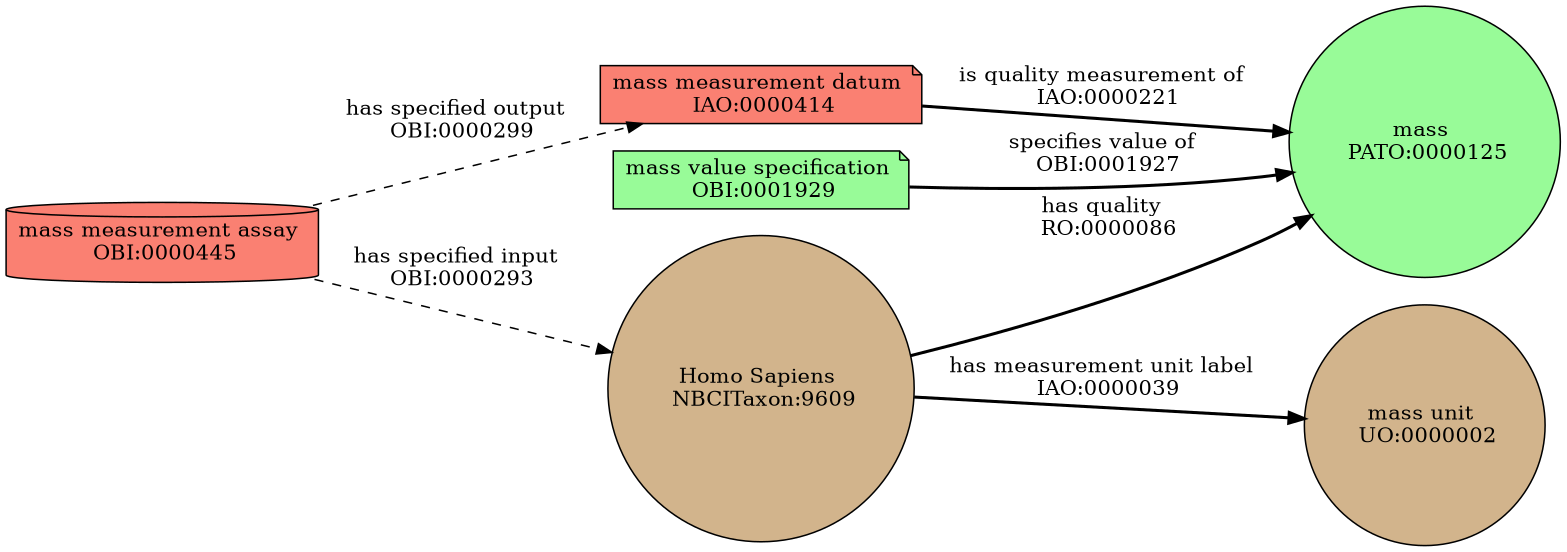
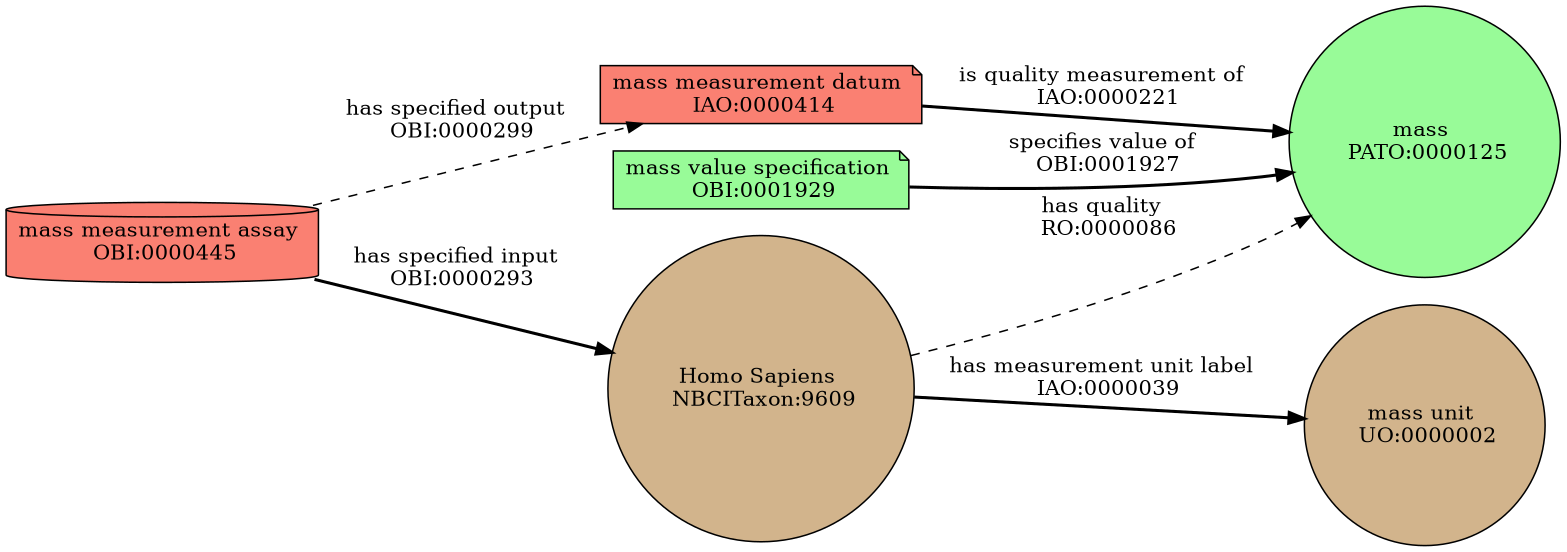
edge "Homo Sapiens NBCITaxon:9609" -> "mass PATO:0000125": style bold -> dashed
edge "mass measurement assay OBI:0000445" -> "Homo Sapiens NBCITaxon:9609": style dashed -> bold
